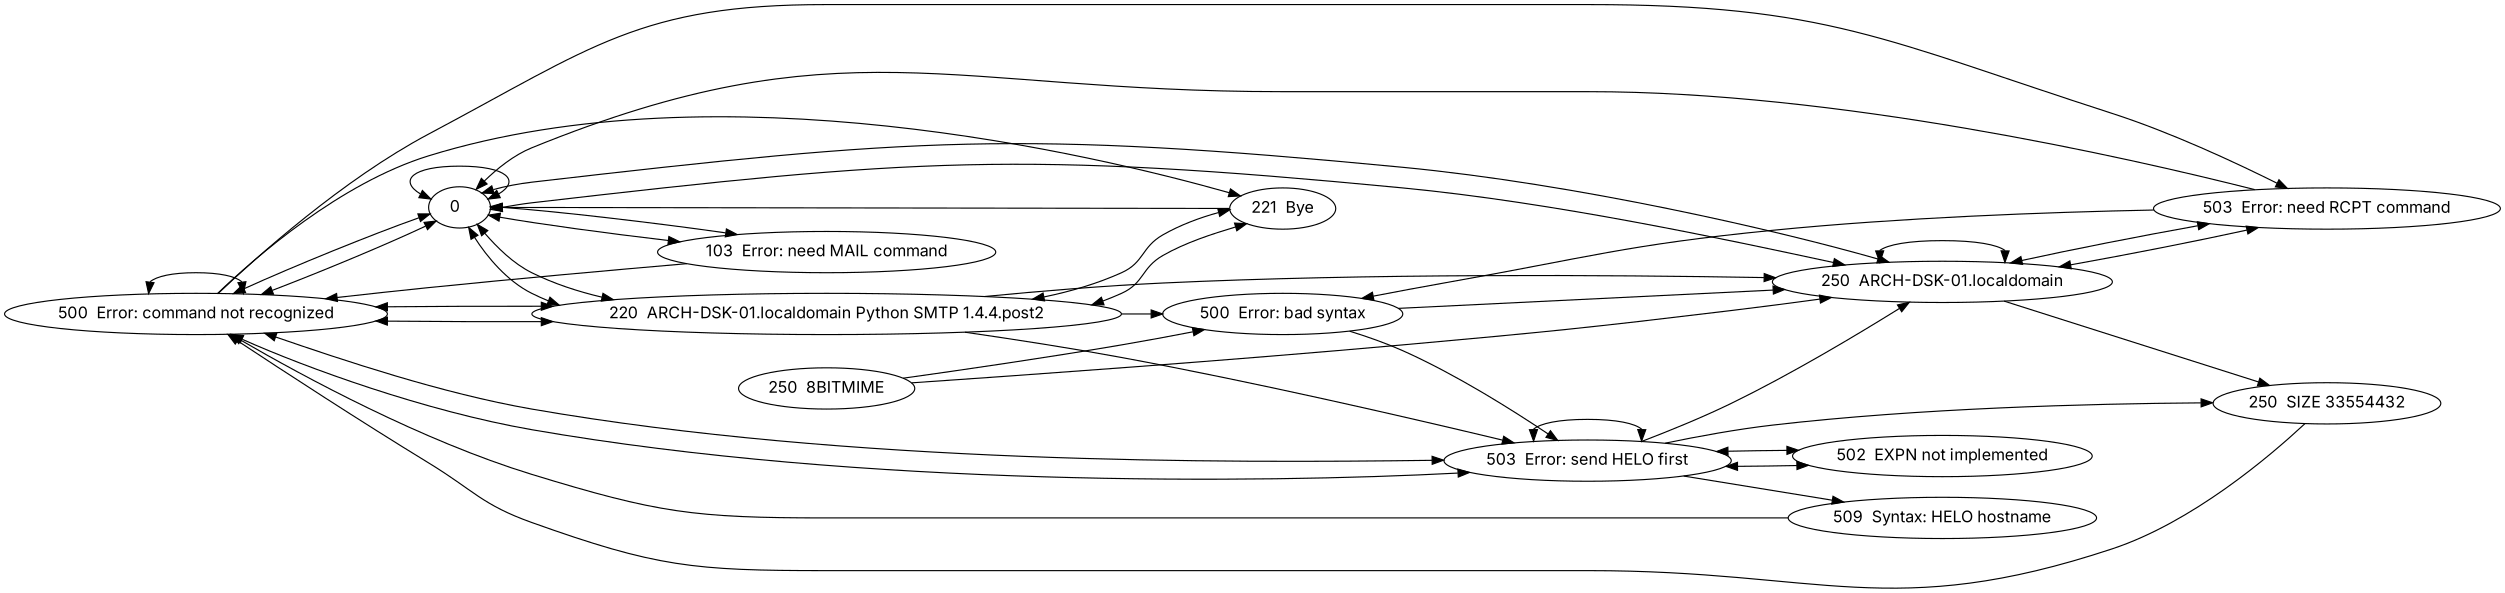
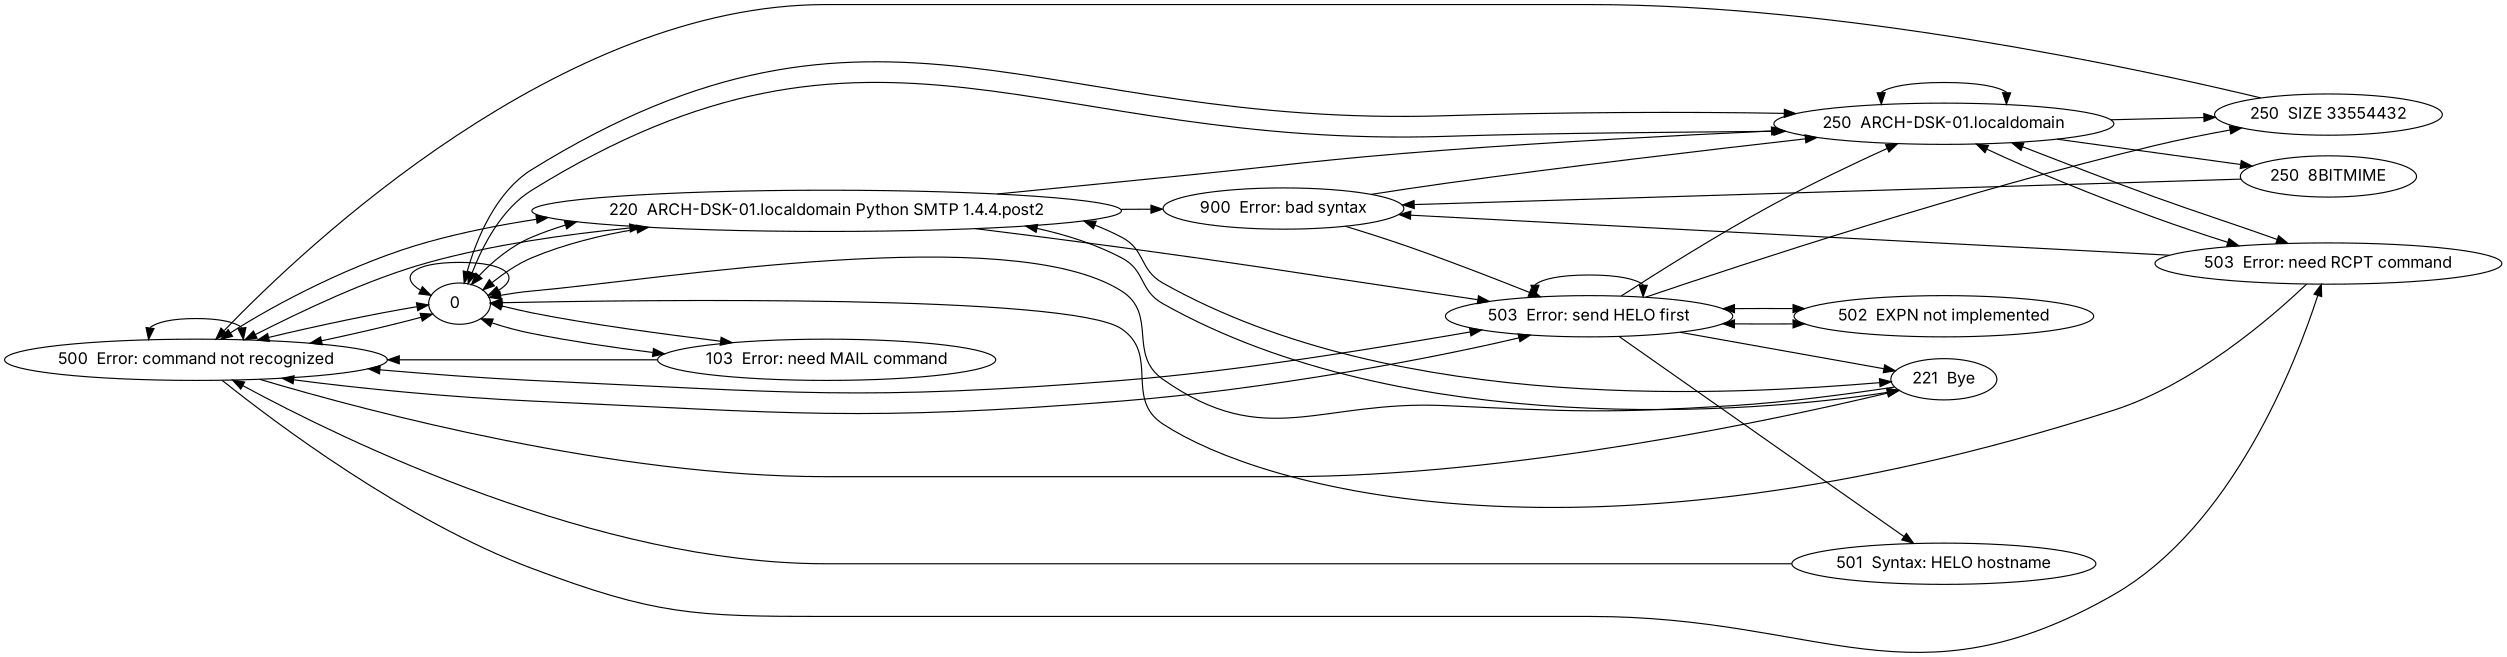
node "500  Error: bad syntax": label "500  Error: bad syntax" -> "900  Error: bad syntax"
edge "250  8BITMIME" -> "250  ARCH-DSK-01.localdomain": reversed
edge "503  Error: send HELO first" -> "221  Bye": added
node "509  Syntax: HELO hostname": label "509  Syntax: HELO hostname" -> "501  Syntax: HELO hostname"
